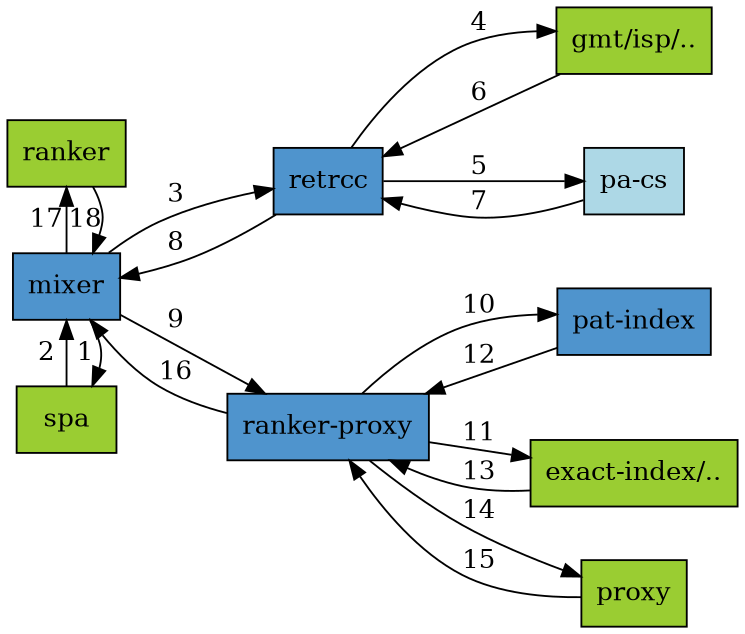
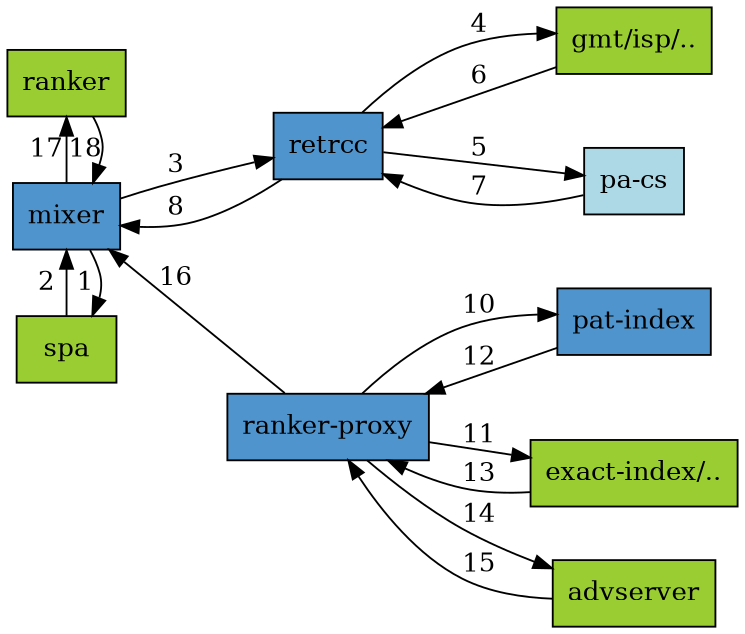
edge "mixer" -> "ranker-proxy": removed, label "9"
node "proxy": label "proxy" -> "advserver"
